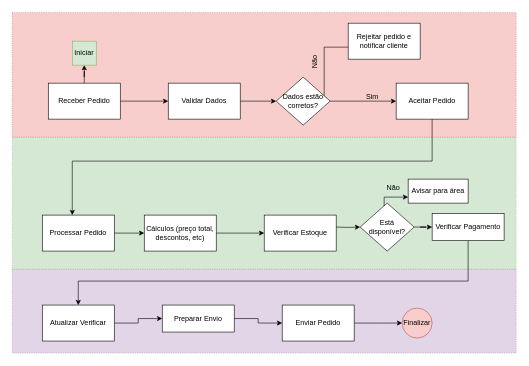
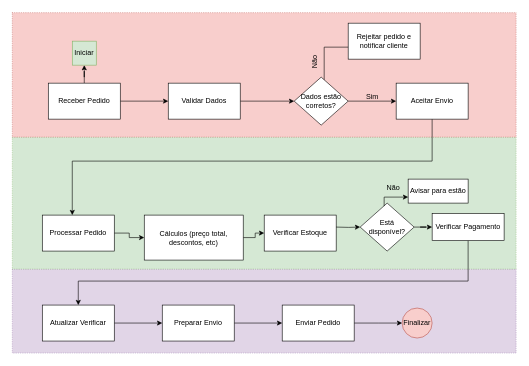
node "Dados estão corretos?": moved (303, 101) -> (321, 101)
node "Aceitar Pedido": label "Aceitar Pedido" -> "Aceitar Envio"
node "Avisar para área": label "Avisar para área" -> "Avisar para estão"
node "Cálculos (preço total, descontos, etc)": size 72x36 -> 99x45
node "Preparar Envio": size 72x27 -> 72x36
